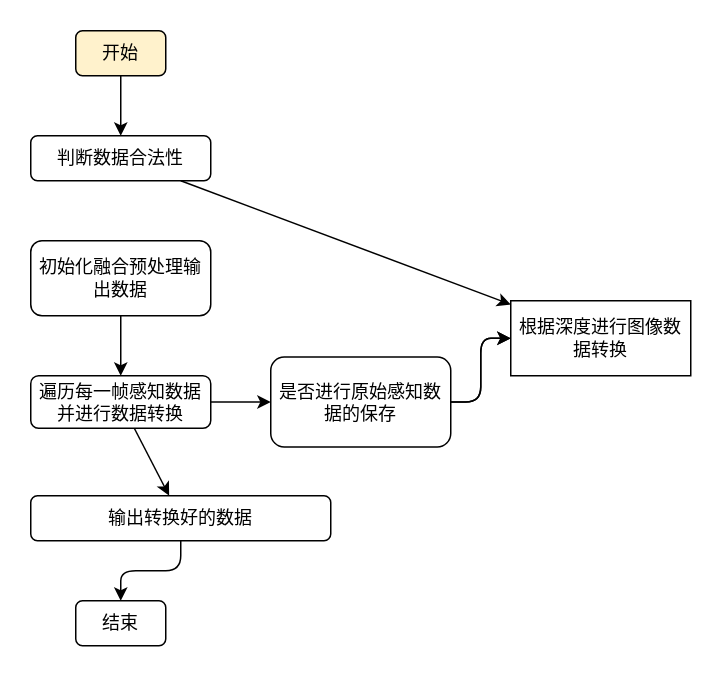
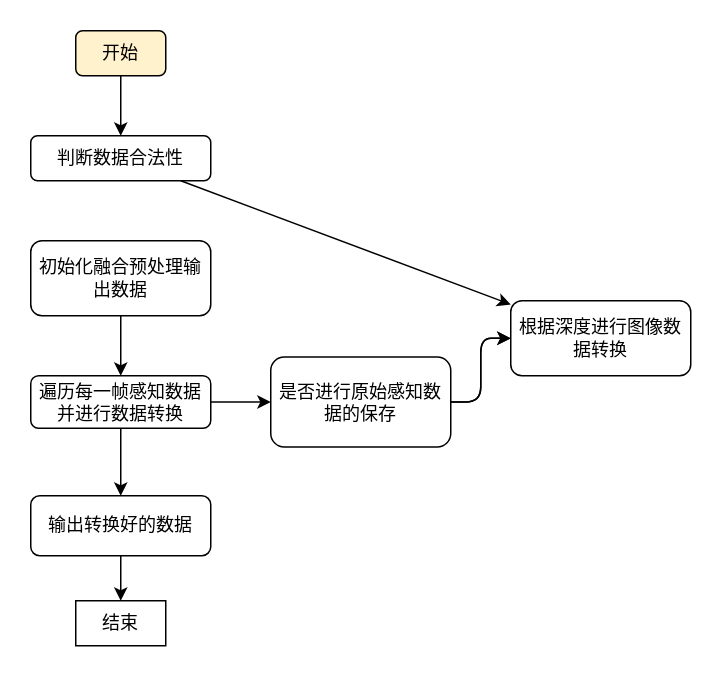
node "根据深度进行图像数据转换": shape rectangle -> rounded rectangle
node "输出转换好的数据": size 300x45 -> 180x60
node "结束": shape rounded rectangle -> rectangle
